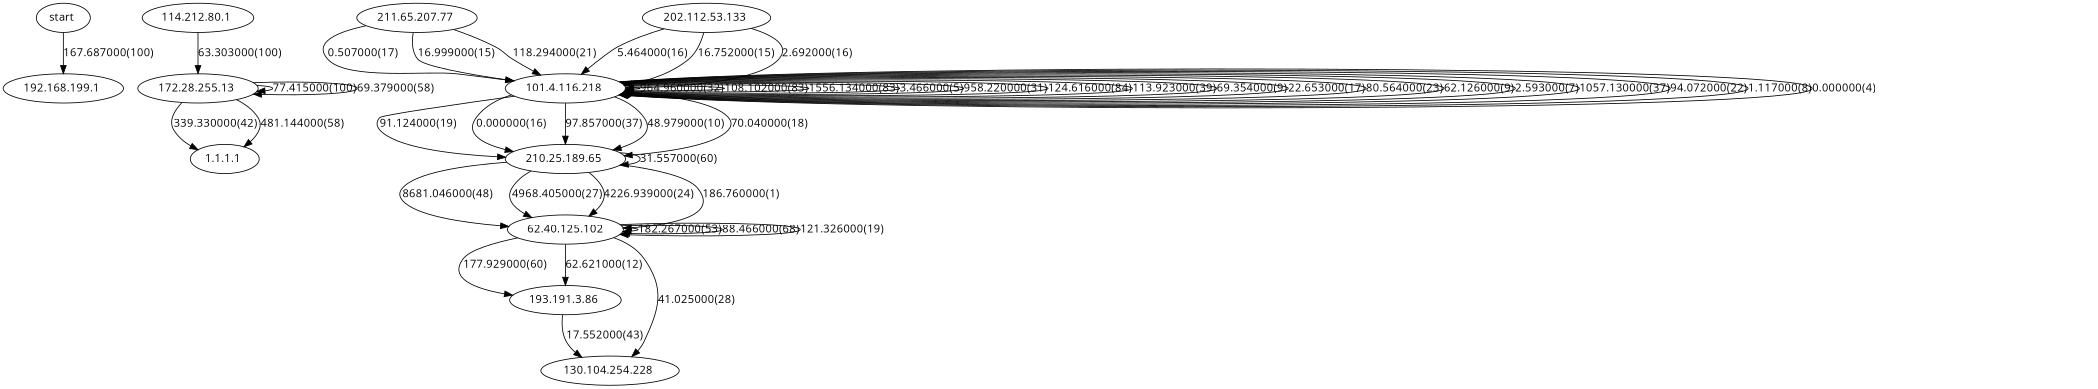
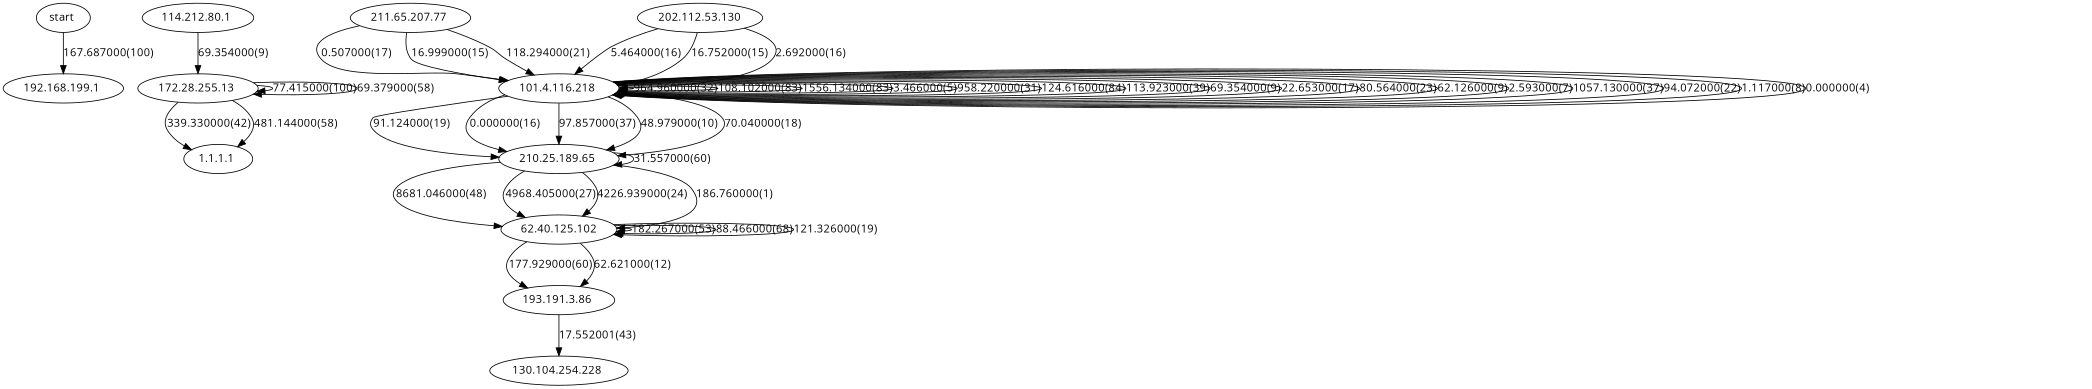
node "202.112.53.133": label "202.112.53.133" -> "202.112.53.130"
edge "114.212.80.1" -> "172.28.255.13": label "63.303000(100)" -> "69.354000(9)"
edge "62.40.125.102" -> "130.104.254.228": removed, label "41.025000(28)"
edge "193.191.3.86" -> "130.104.254.228": label "17.552000(43)" -> "17.552001(43)"
